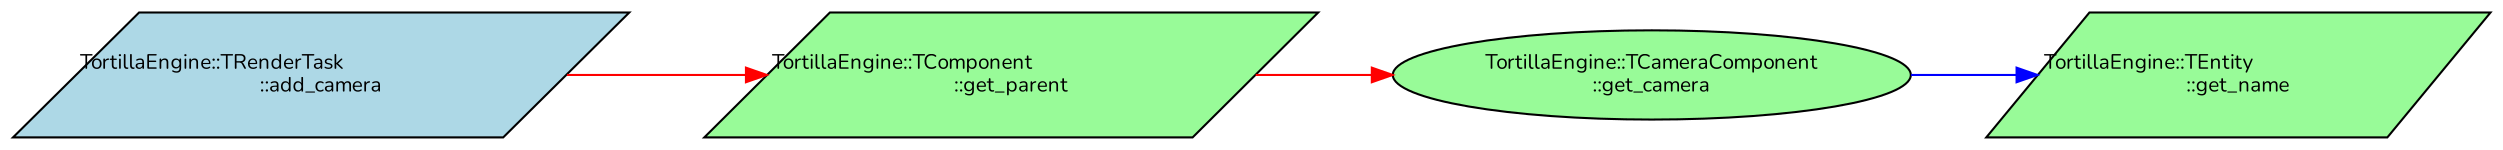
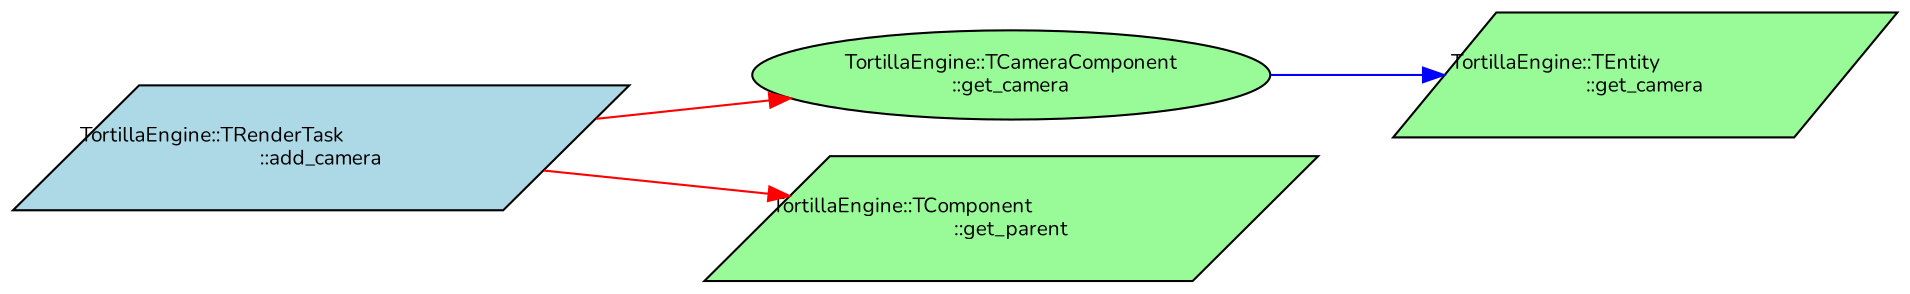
edge "TortillaEngine::TComponent ::get_parent" -> "TortillaEngine::TCameraComponent ::get_camera": now "TortillaEngine::TRenderTask ::add_camera" -> "TortillaEngine::TCameraComponent ::get_camera"
node "TortillaEngine::TEntity ::get_name": label "TortillaEngine::TEntity ::get_name" -> "TortillaEngine::TEntity ::get_camera"
